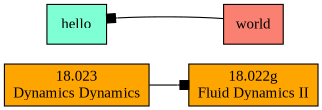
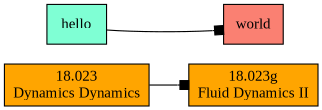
edge "world" -> "hello": reversed
node "18.022g Fluid Dynamics II": label "18.022g Fluid Dynamics II" -> "18.023g Fluid Dynamics II"
